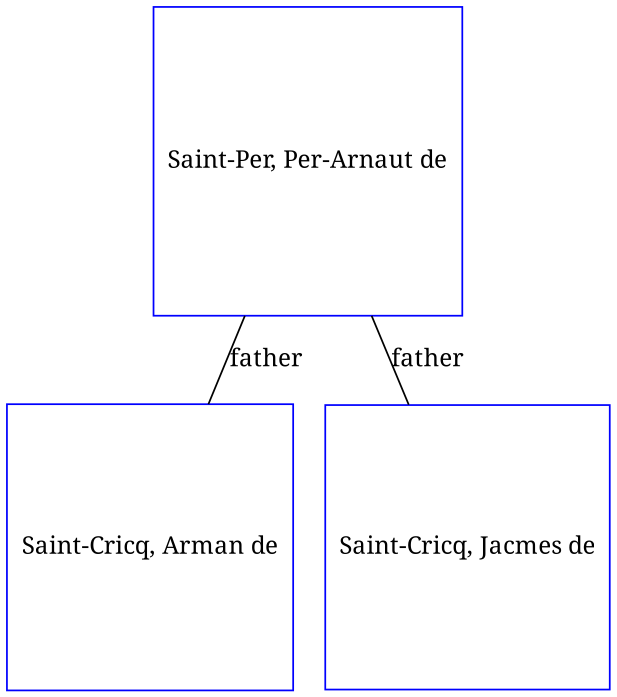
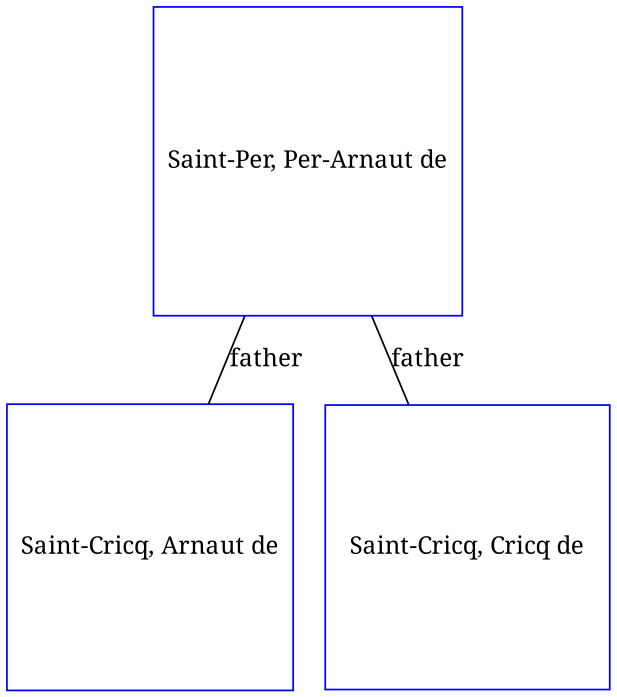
node "Saint-Cricq, Arman de": label "Saint-Cricq, Arman de" -> "Saint-Cricq, Arnaut de"
node "Saint-Cricq, Jacmes de": label "Saint-Cricq, Jacmes de" -> "Saint-Cricq, Cricq de"
